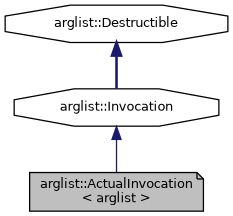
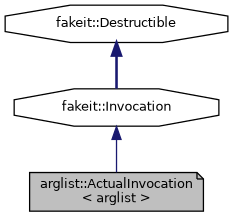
node "arglist::Destructible": label "arglist::Destructible" -> "fakeit::Destructible"
node "arglist::Invocation": label "arglist::Invocation" -> "fakeit::Invocation"
